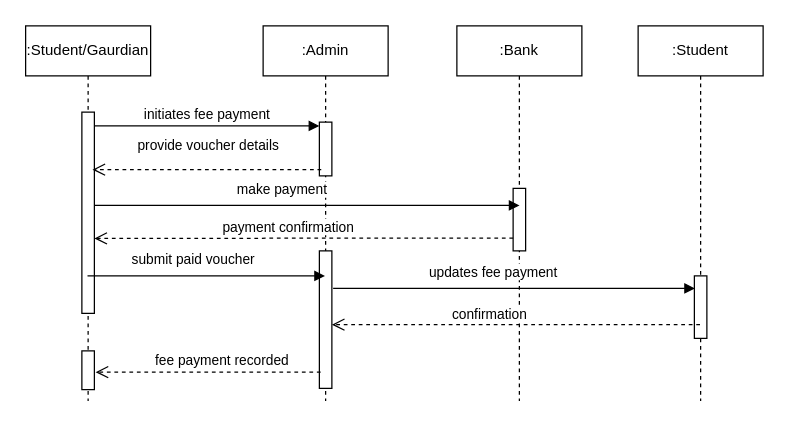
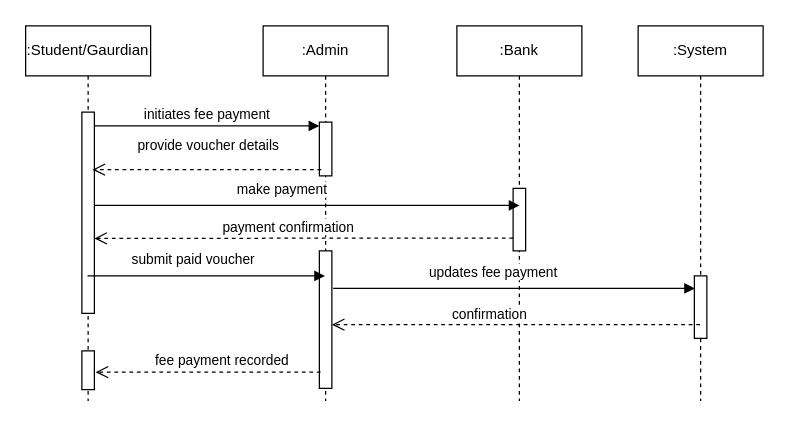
node ":Student": label ":Student" -> ":System"
